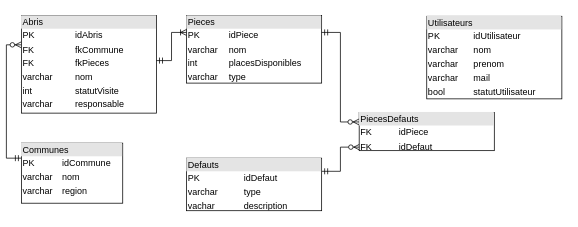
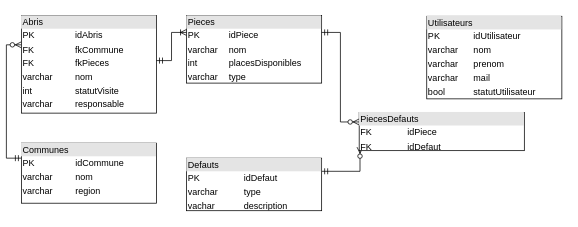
node "PiecesDefauts FK idPiece FK idDefaut": size 135x38 -> 165x38
node "Communes PK idCommune varchar nom varchar region": size 101x60 -> 135x60
